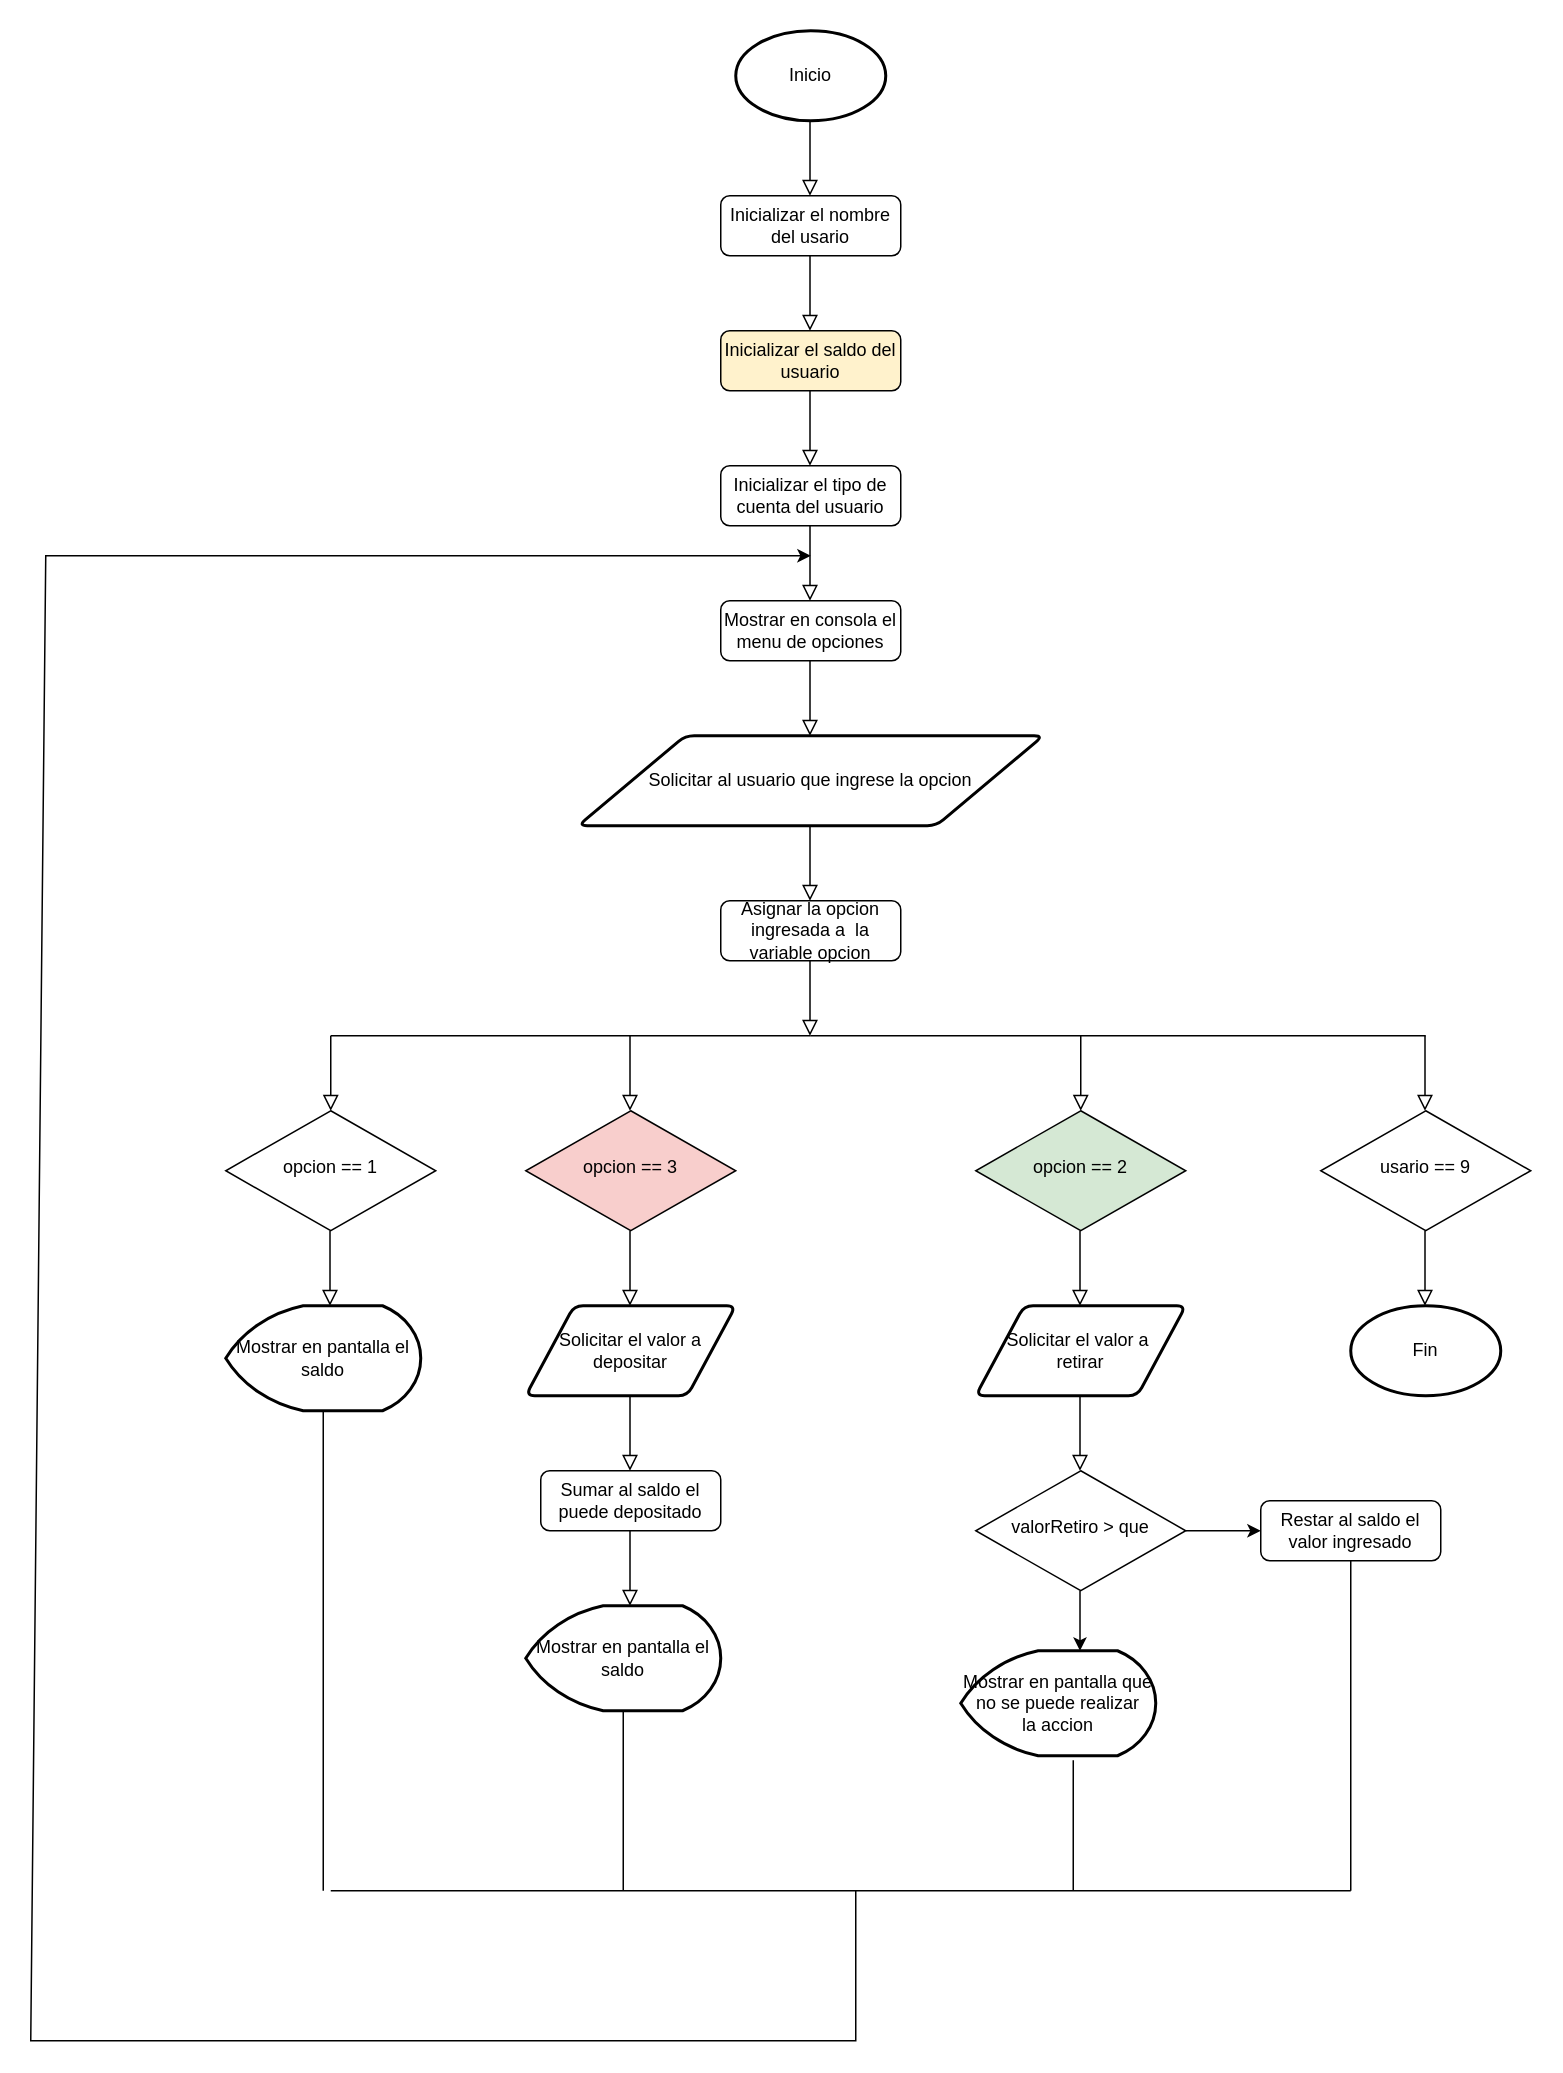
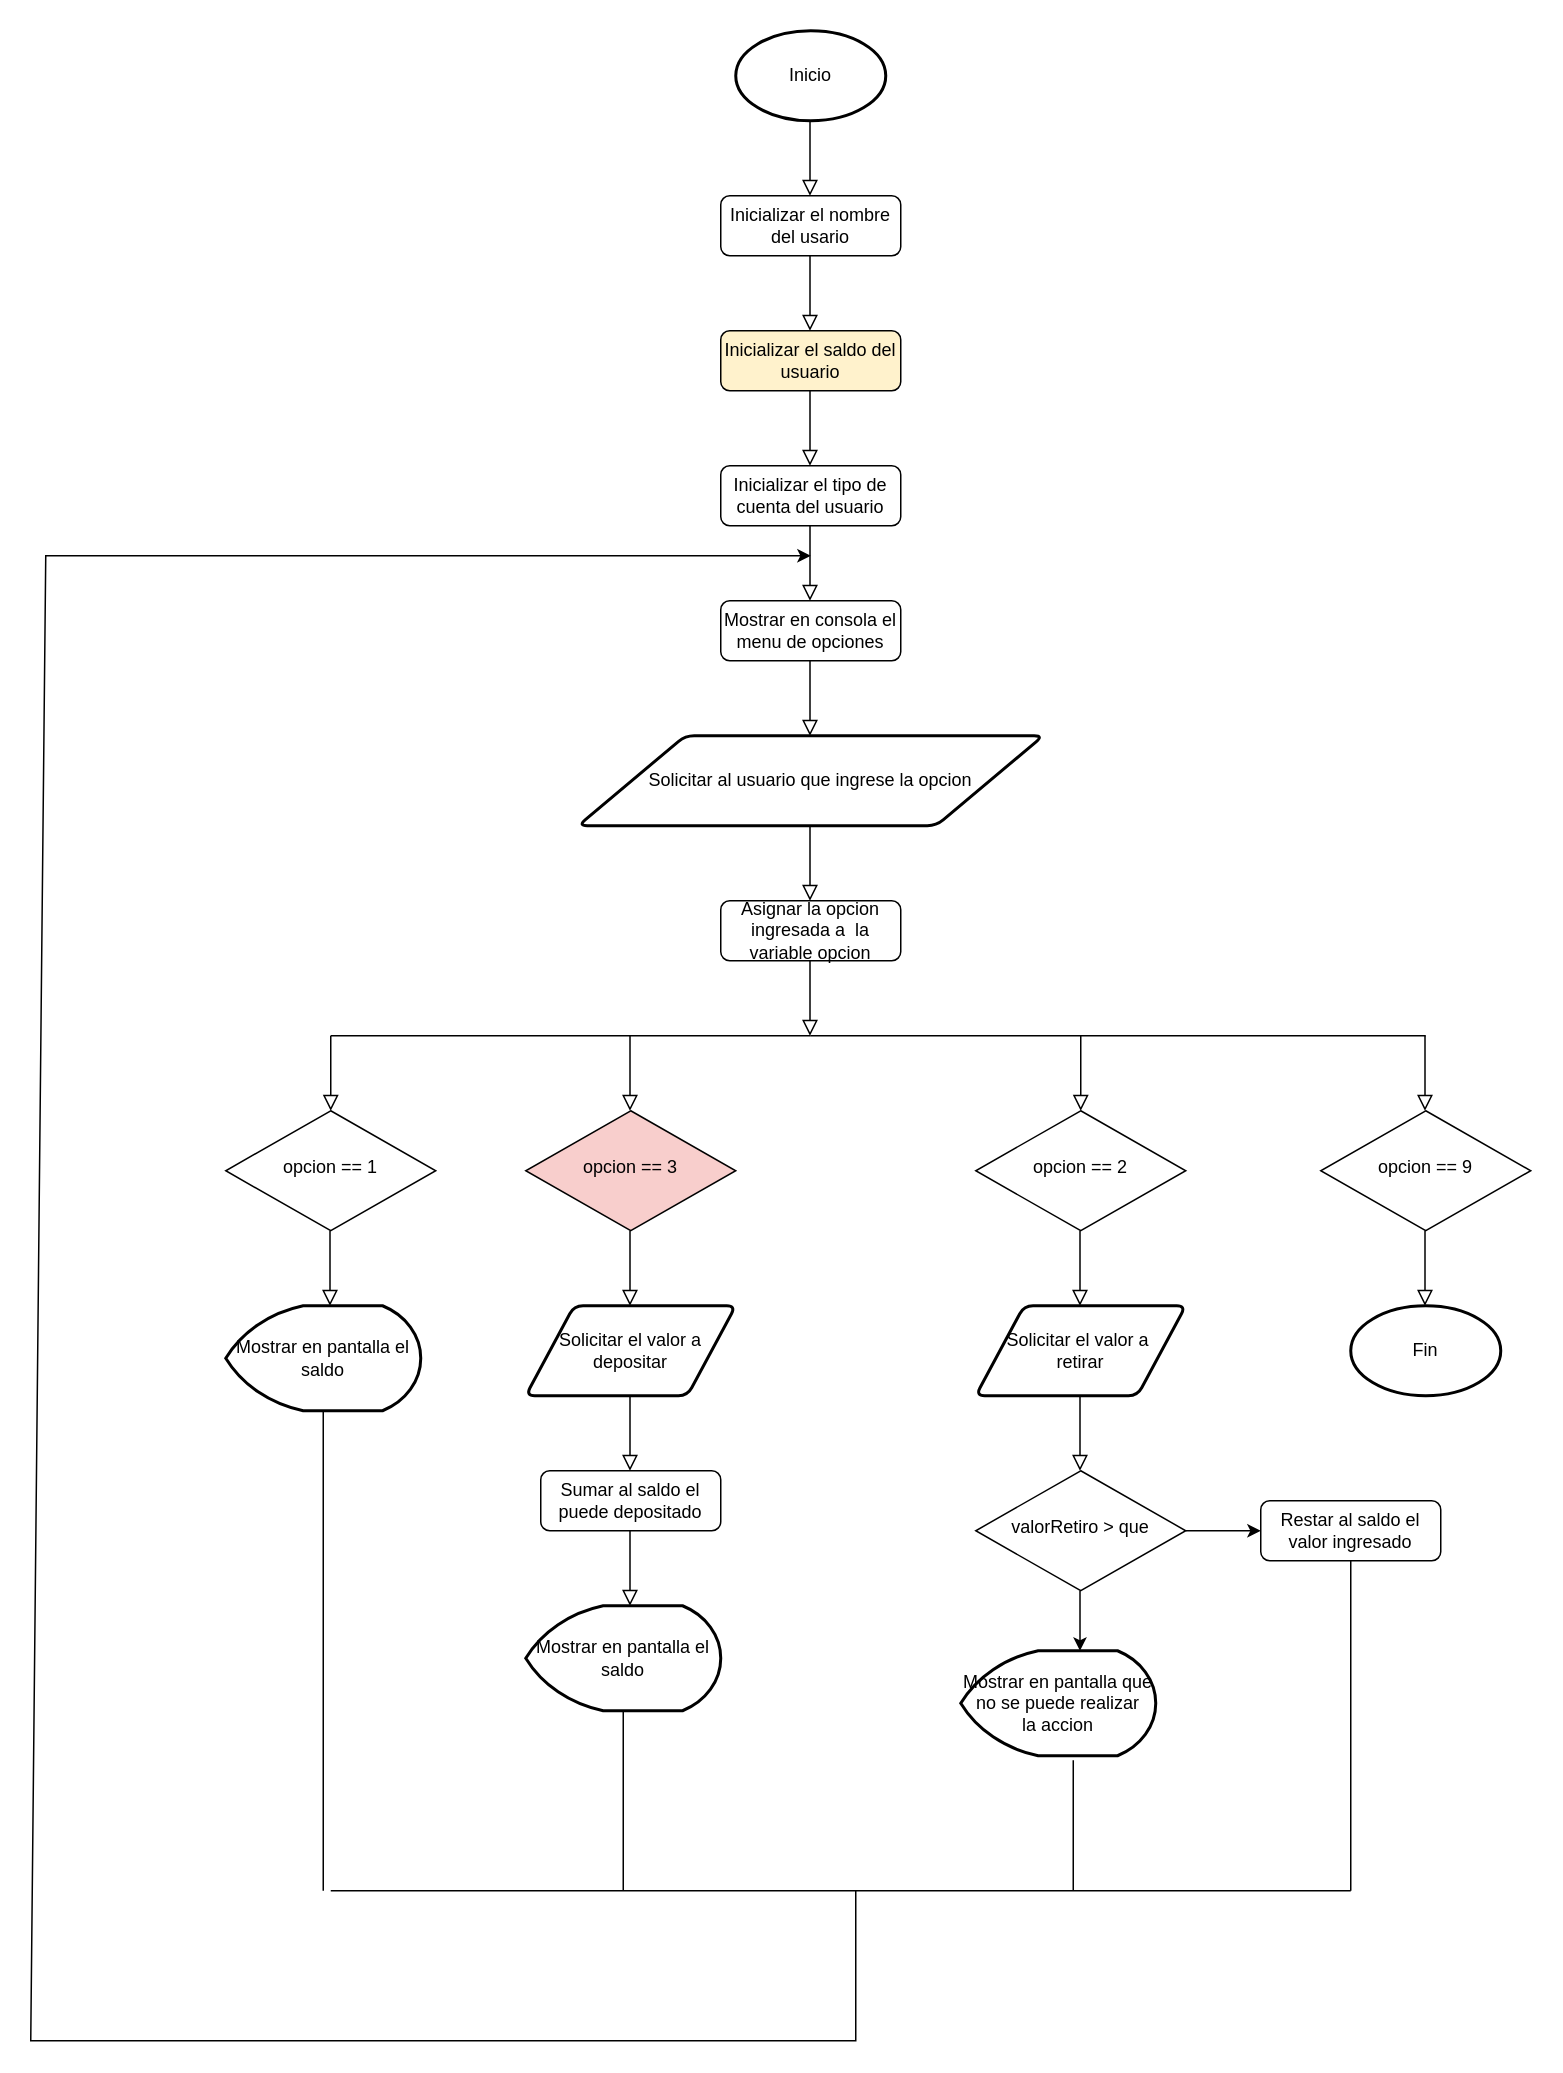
node "usario == 9": label "usario == 9" -> "opcion == 9"
node "opcion == 2": fillcolor #d5e8d4 -> #ffffff
